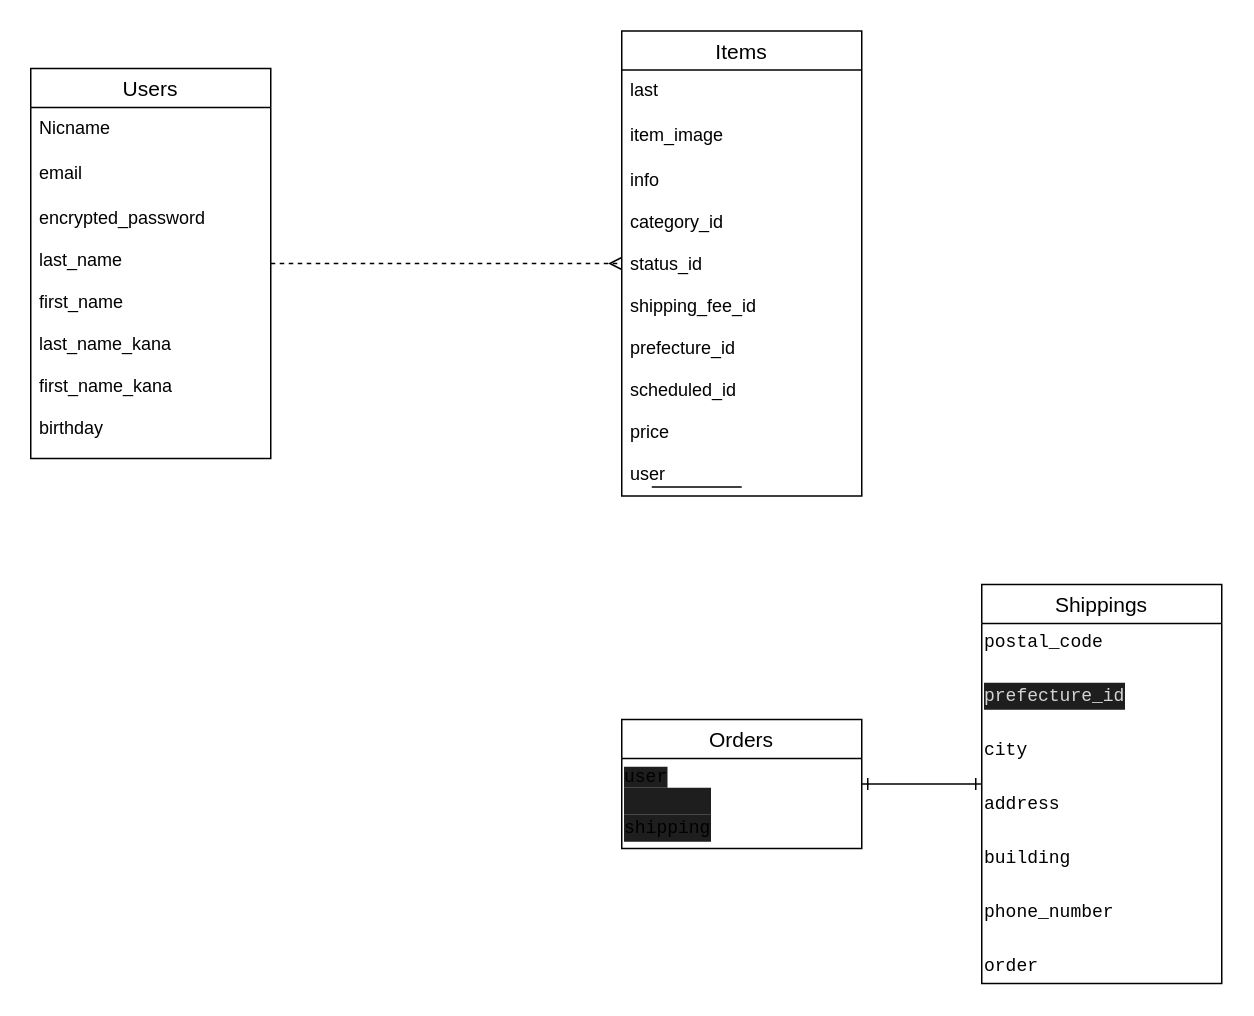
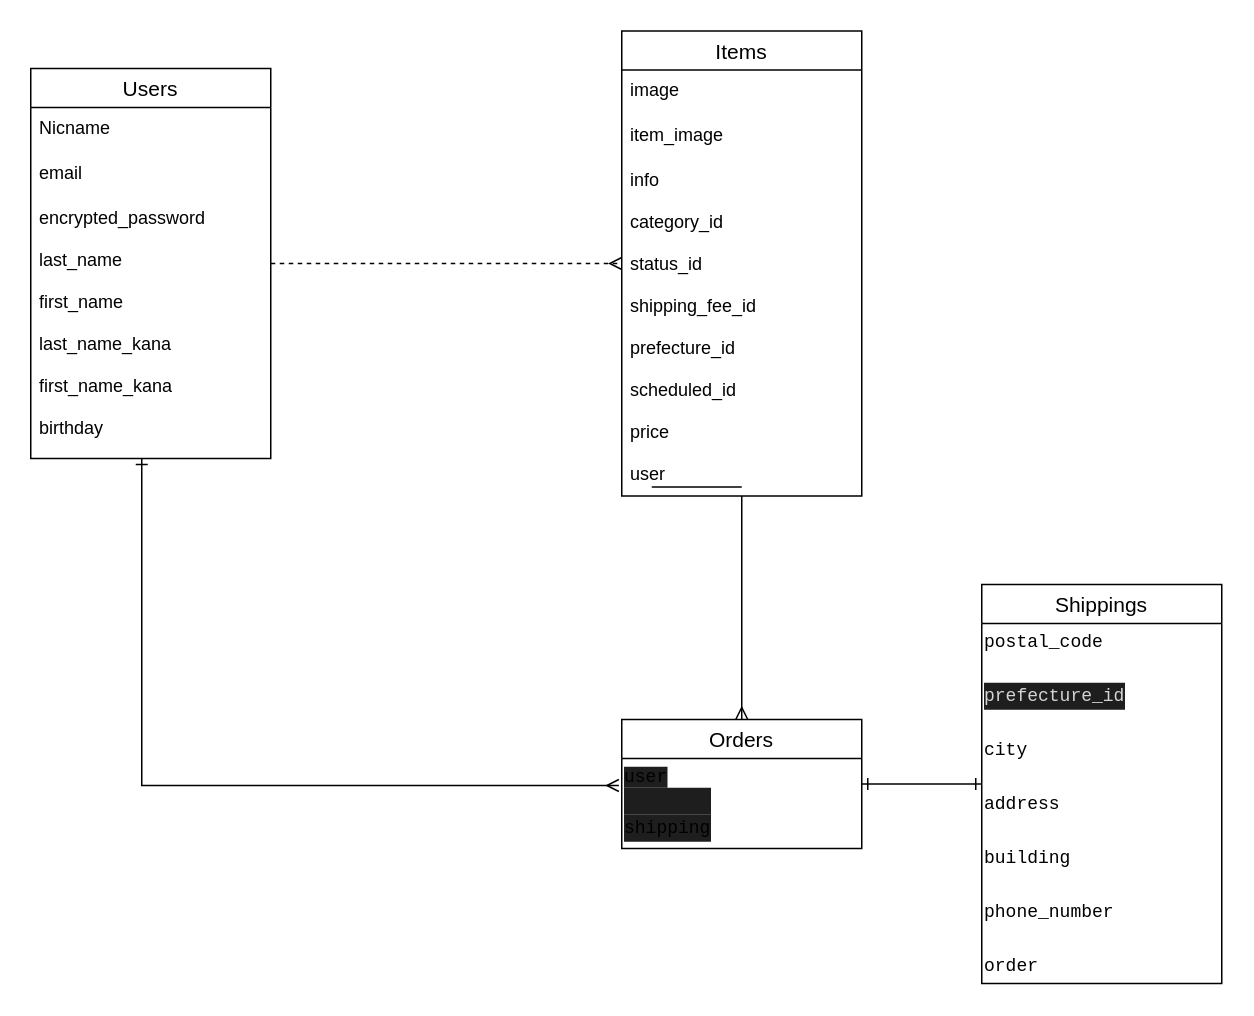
node "last": label "last" -> "image"
edge "Items" -> "Orders": added
edge "Users" -- "user shipping": added
